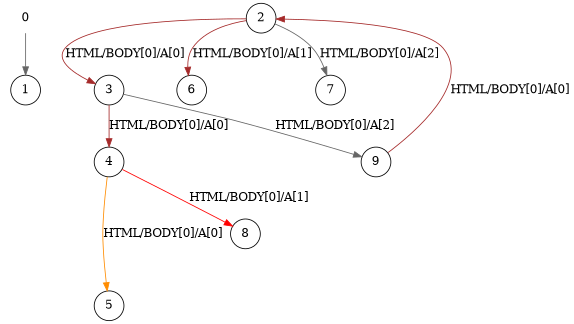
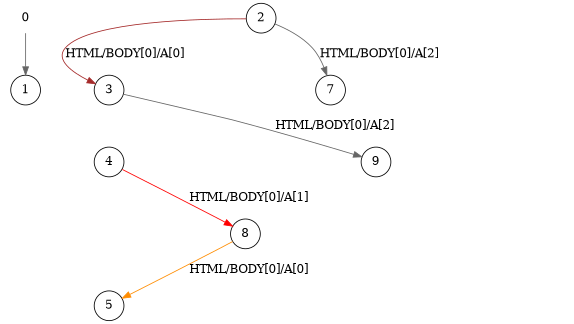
edge "9" -> "2": removed, label "HTML/BODY[0]/A[0]"
node "6": removed
edge "3" -> "4": removed, label "HTML/BODY[0]/A[0]"
edge "4" -> "5": now "8" -> "5"
